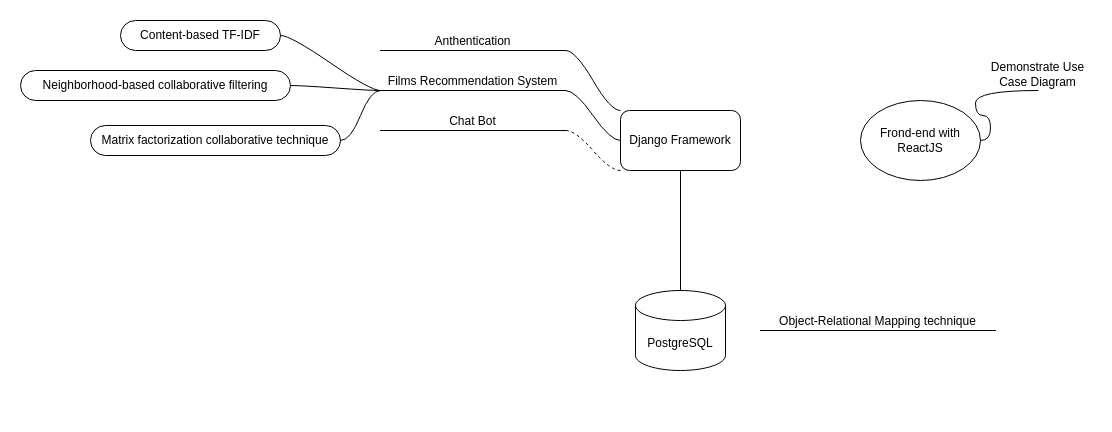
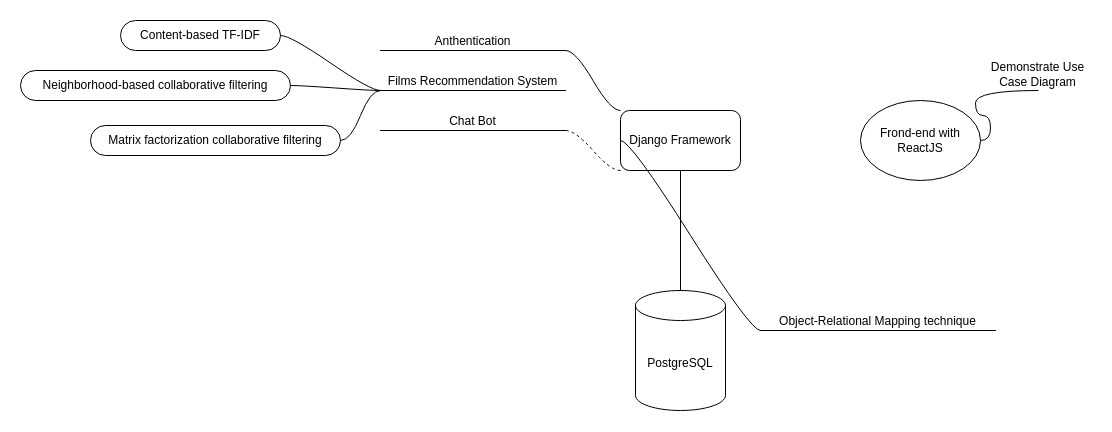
edge "Films Recommendation System" -- "Django Framework": now "Object-Relational Mapping technique" -- "Django Framework"
node "Matrix factorization collaborative technique": label "Matrix factorization collaborative technique" -> "Matrix factorization collaborative filtering"
node "PostgreSQL": size 90x80 -> 90x120
